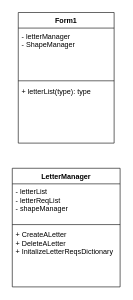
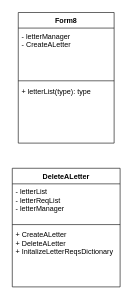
node "Form1": label "Form1" -> "Form8"
node "- letterManager - ShapeManager": label "- letterManager - ShapeManager" -> "- letterManager - CreateALetter"
node "LetterManager": label "LetterManager" -> "DeleteALetter"
node "- letterList - letterReqList - shapeManager": label "- letterList - letterReqList - shapeManager" -> "- letterList - letterReqList - letterManager"
